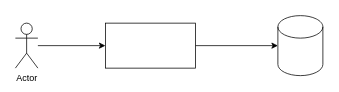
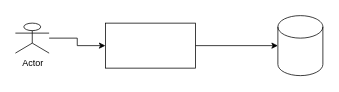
node "Actor": size 23x45 -> 34x30
